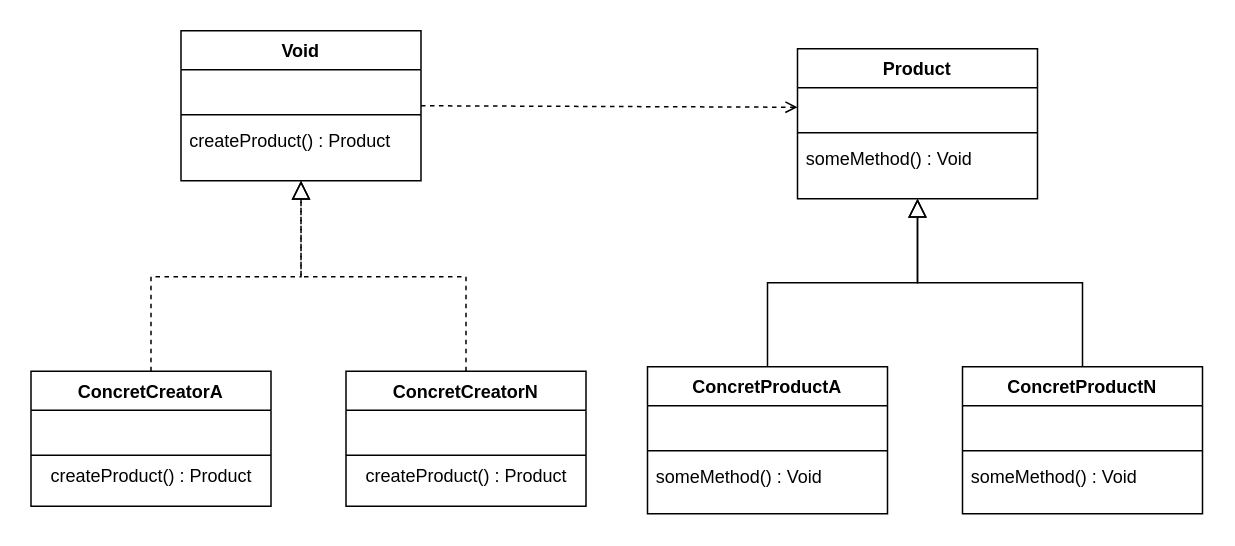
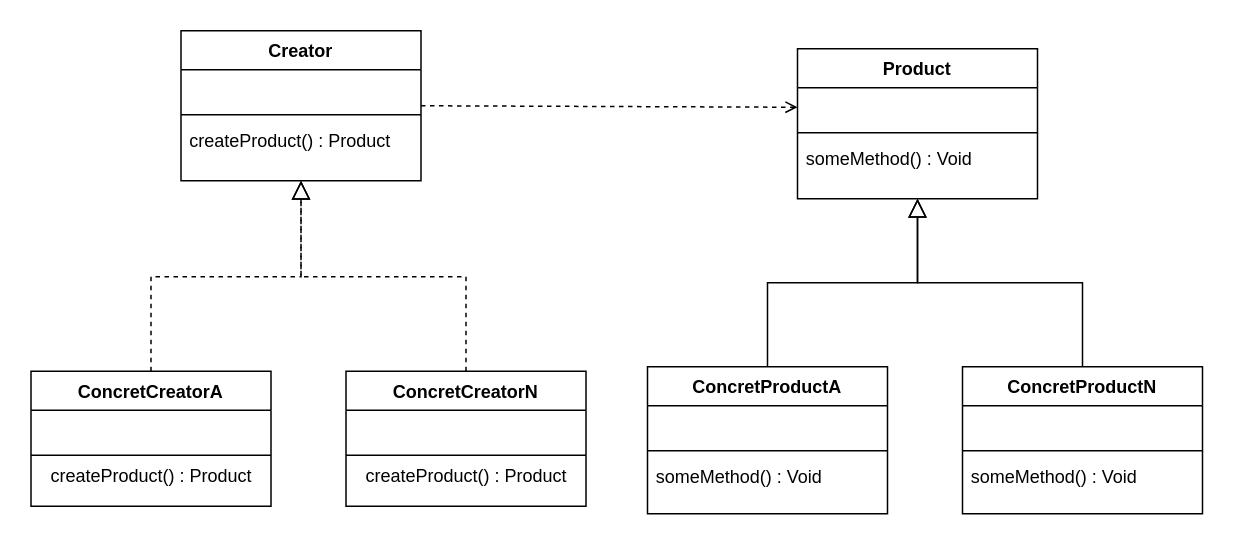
node "Void": label "Void" -> "Creator"
